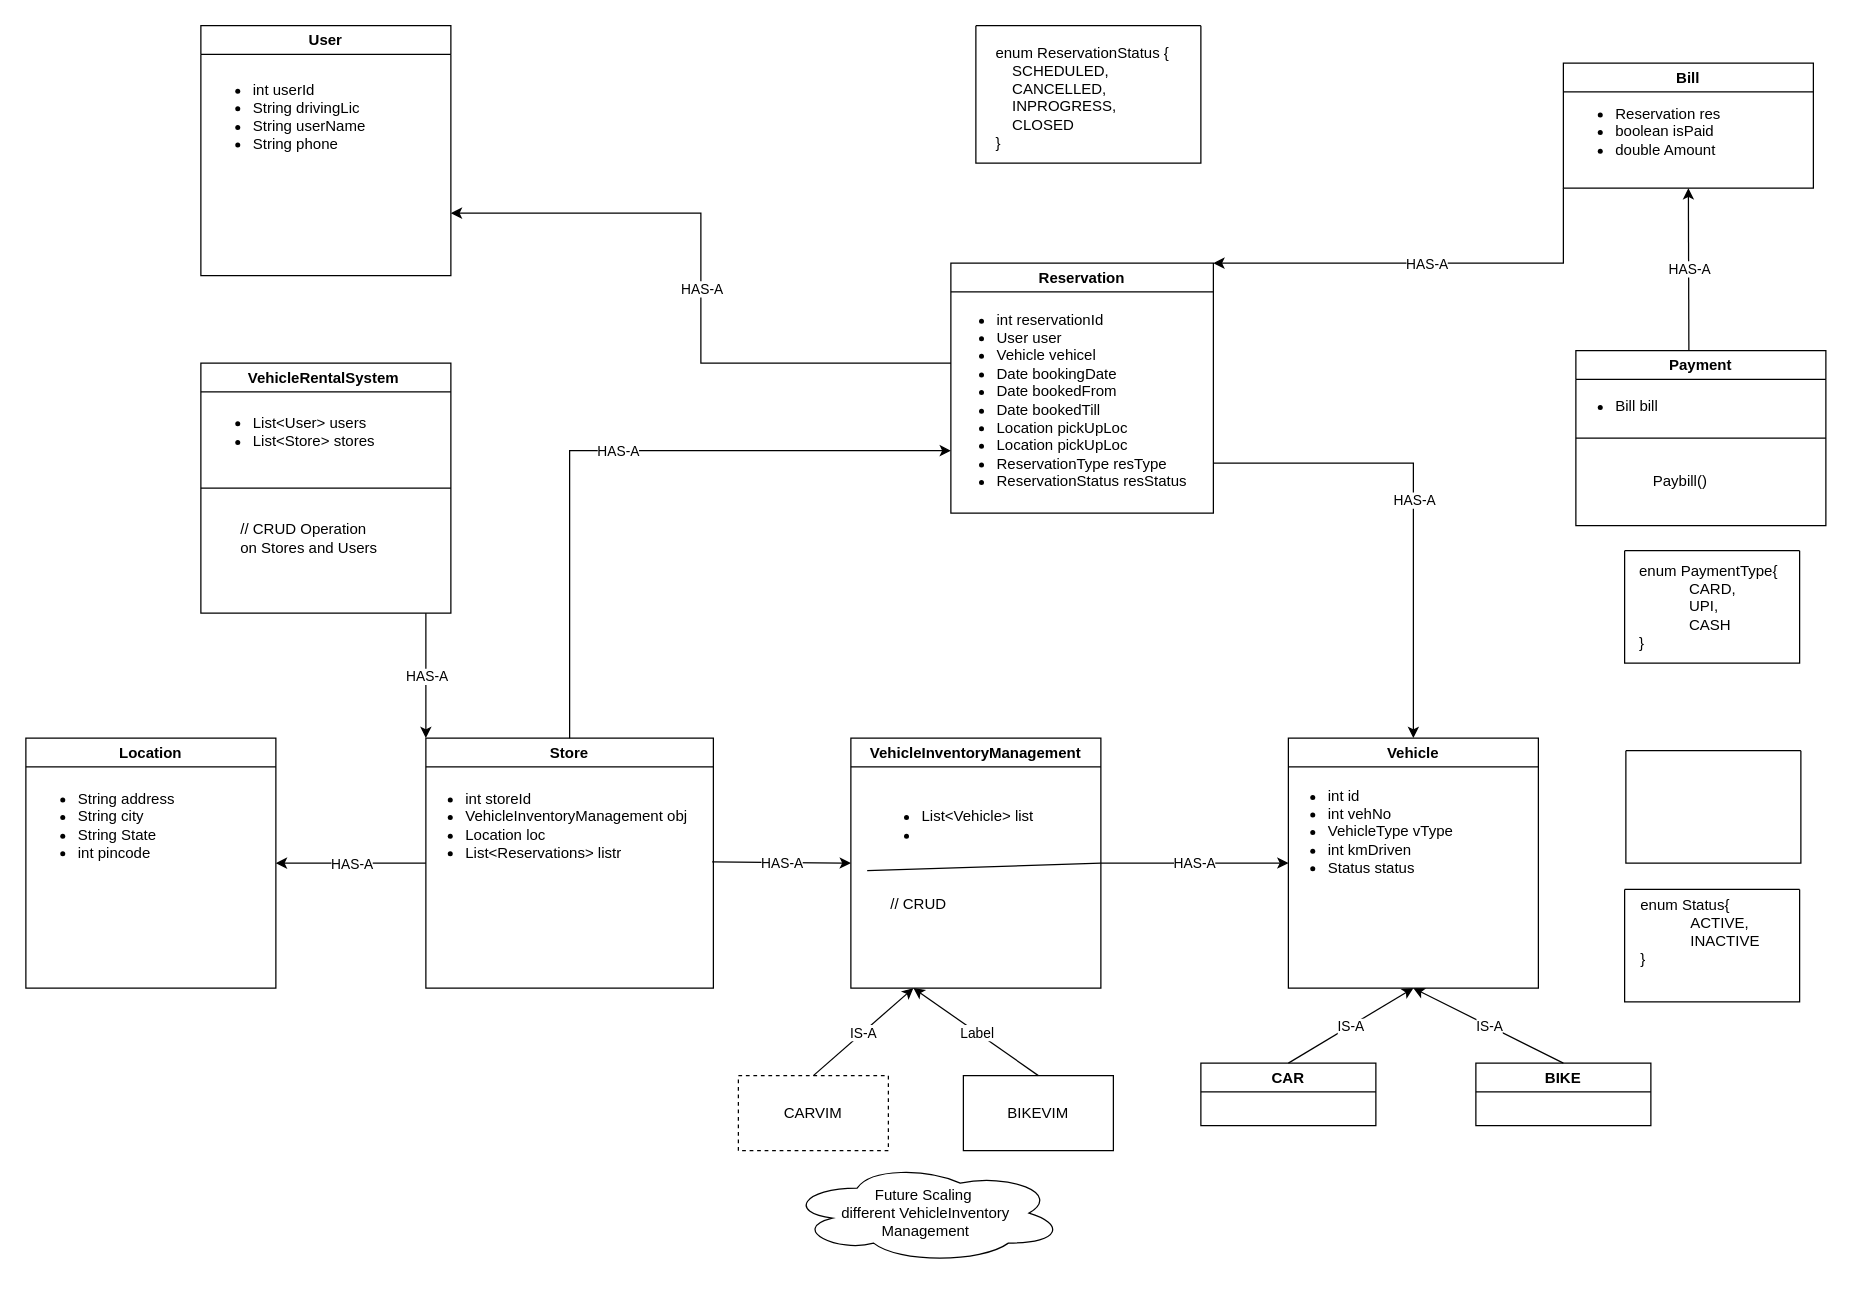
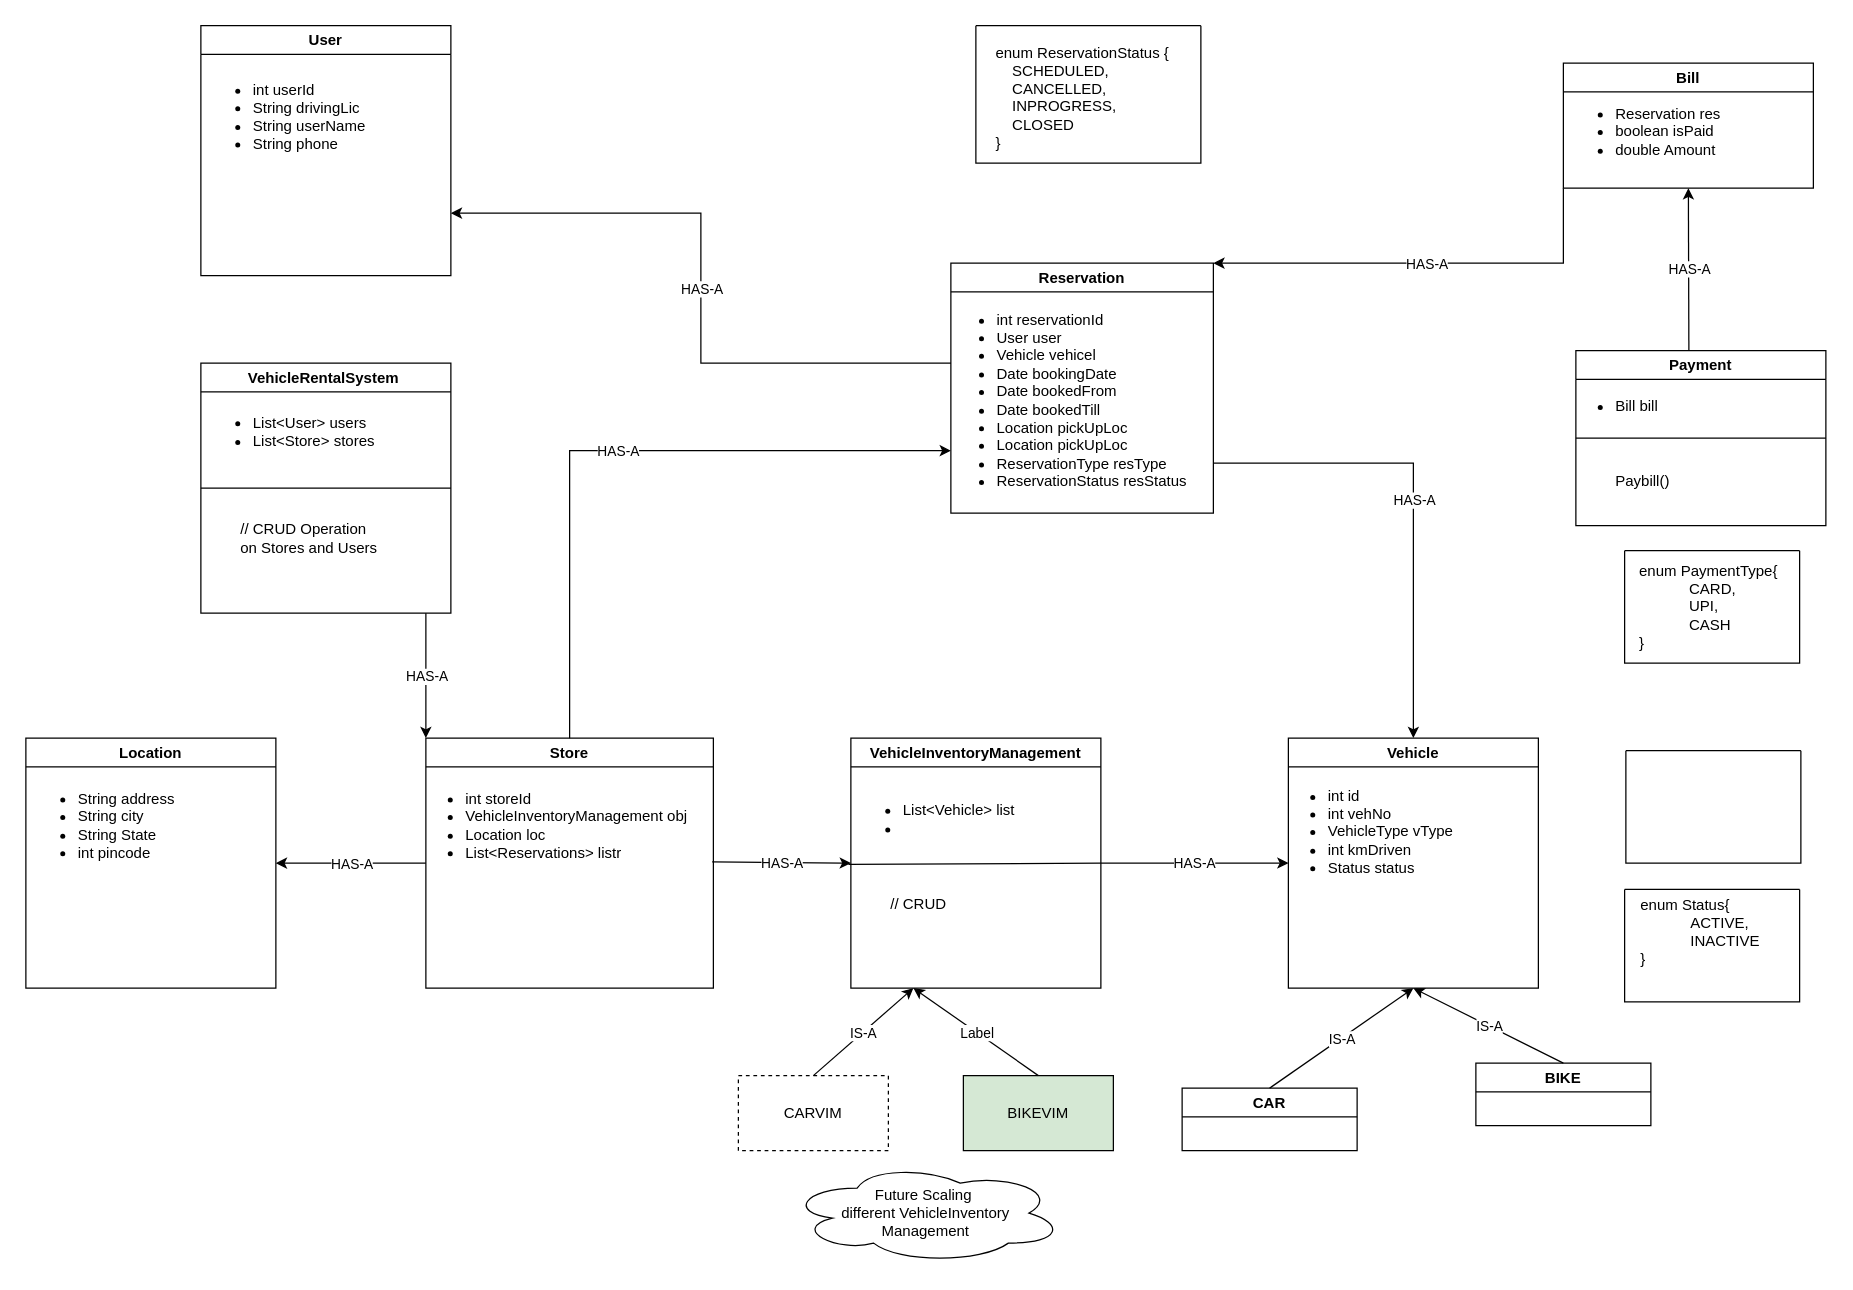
node "Paybill()": moved (1694, 482) -> (1657, 482)
node "List<Vehicle> list": moved (963, 826) -> (944, 819)
node "CAR": moved (1288, 1094) -> (1269, 1119)
node "BIKEVIM": fillcolor #ffffff -> #d5e8d4
